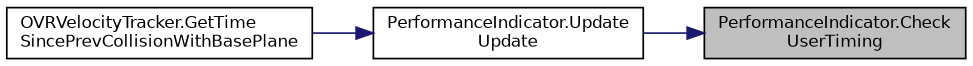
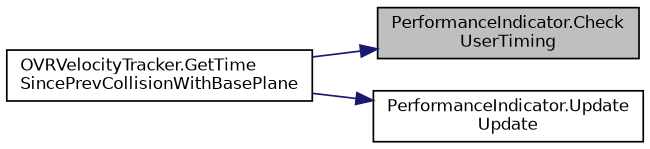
edge "PerformanceIndicator.Update Update" -> "PerformanceIndicator.Check UserTiming": now "OVRVelocityTracker.GetTime SincePrevCollisionWithBasePlane" -> "PerformanceIndicator.Check UserTiming"
